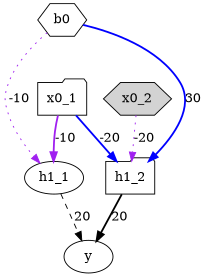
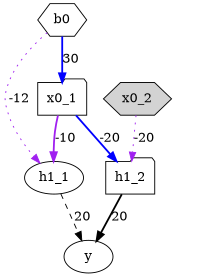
edge "b0" -> "h1_2": now "b0" -> "x0_1"
edge "b0" -> "h1_1": label "-10" -> "-12"
